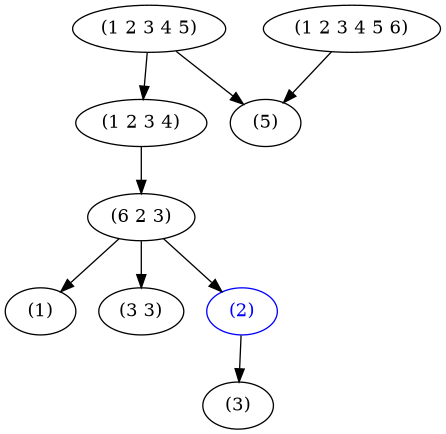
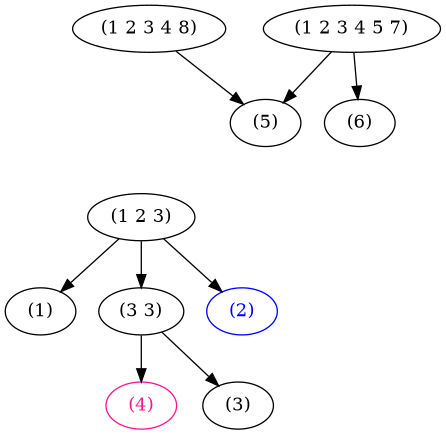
node "(1 2 3 4 5)": label "(1 2 3 4 5)" -> "(1 2 3 4 8)"
node "(1 2 3 4 5 6)": label "(1 2 3 4 5 6)" -> "(1 2 3 4 5 7)"
node "(1 2 3 4)": removed
node "(6)": added
node "(6 2 3)": label "(6 2 3)" -> "(1 2 3)"
edge "(2)" -> "(3)": now "(3 3)" -> "(3)"
node "(4)": added
